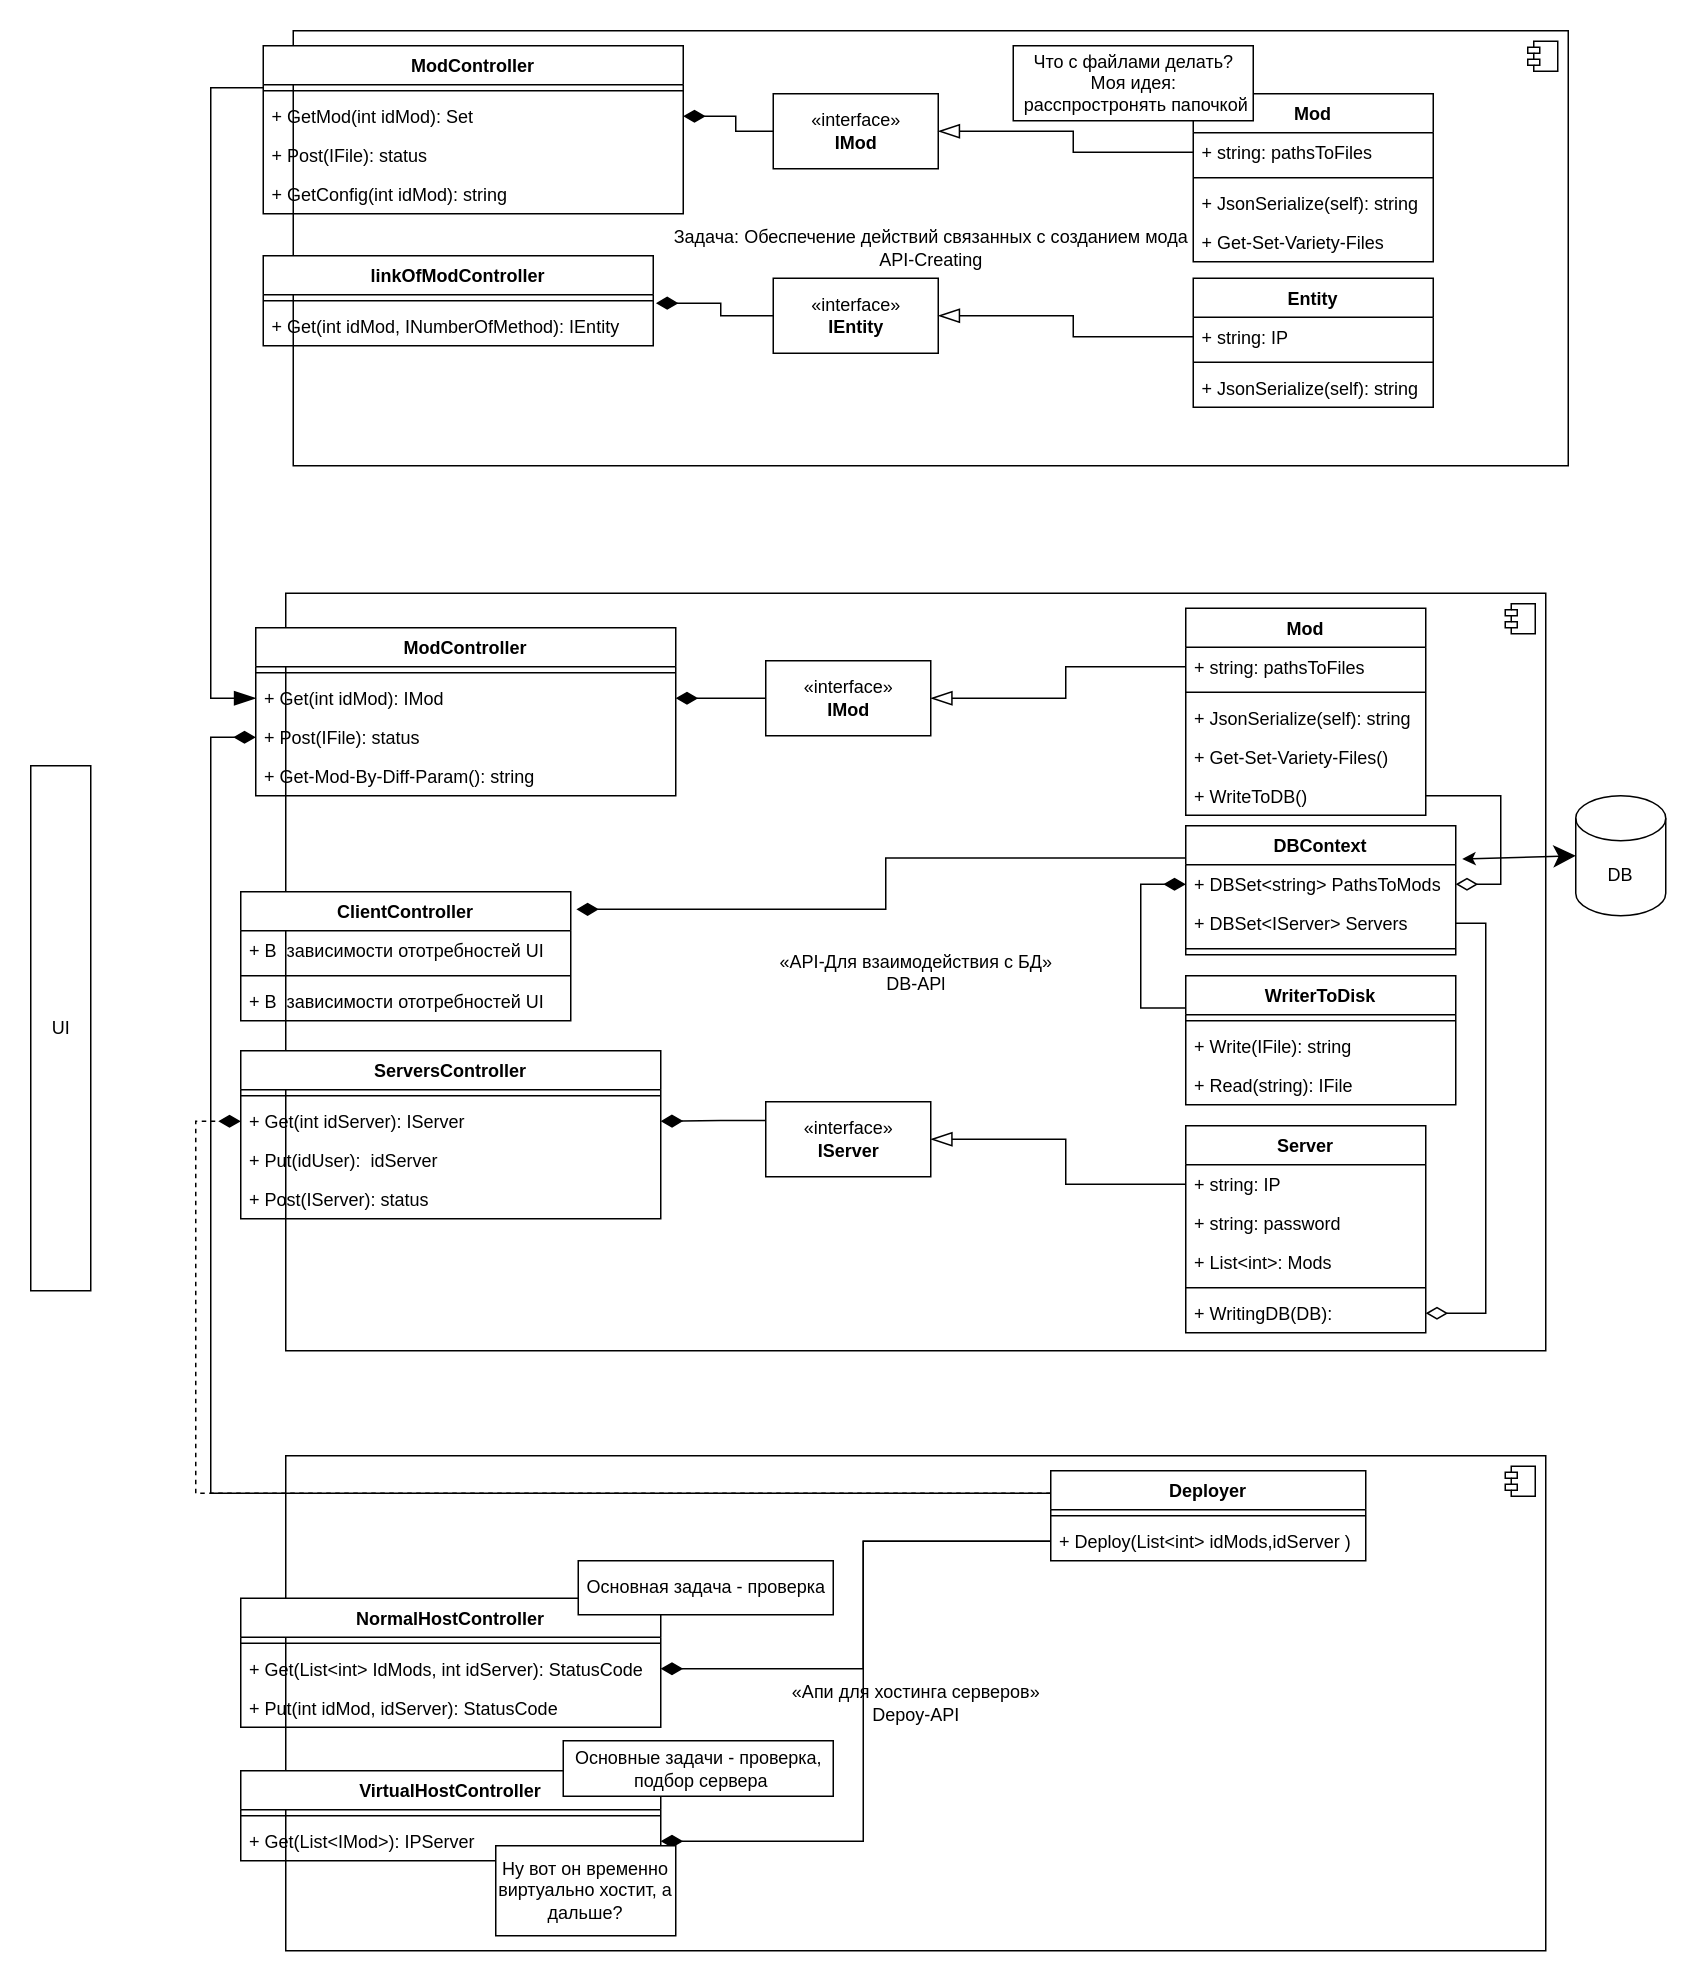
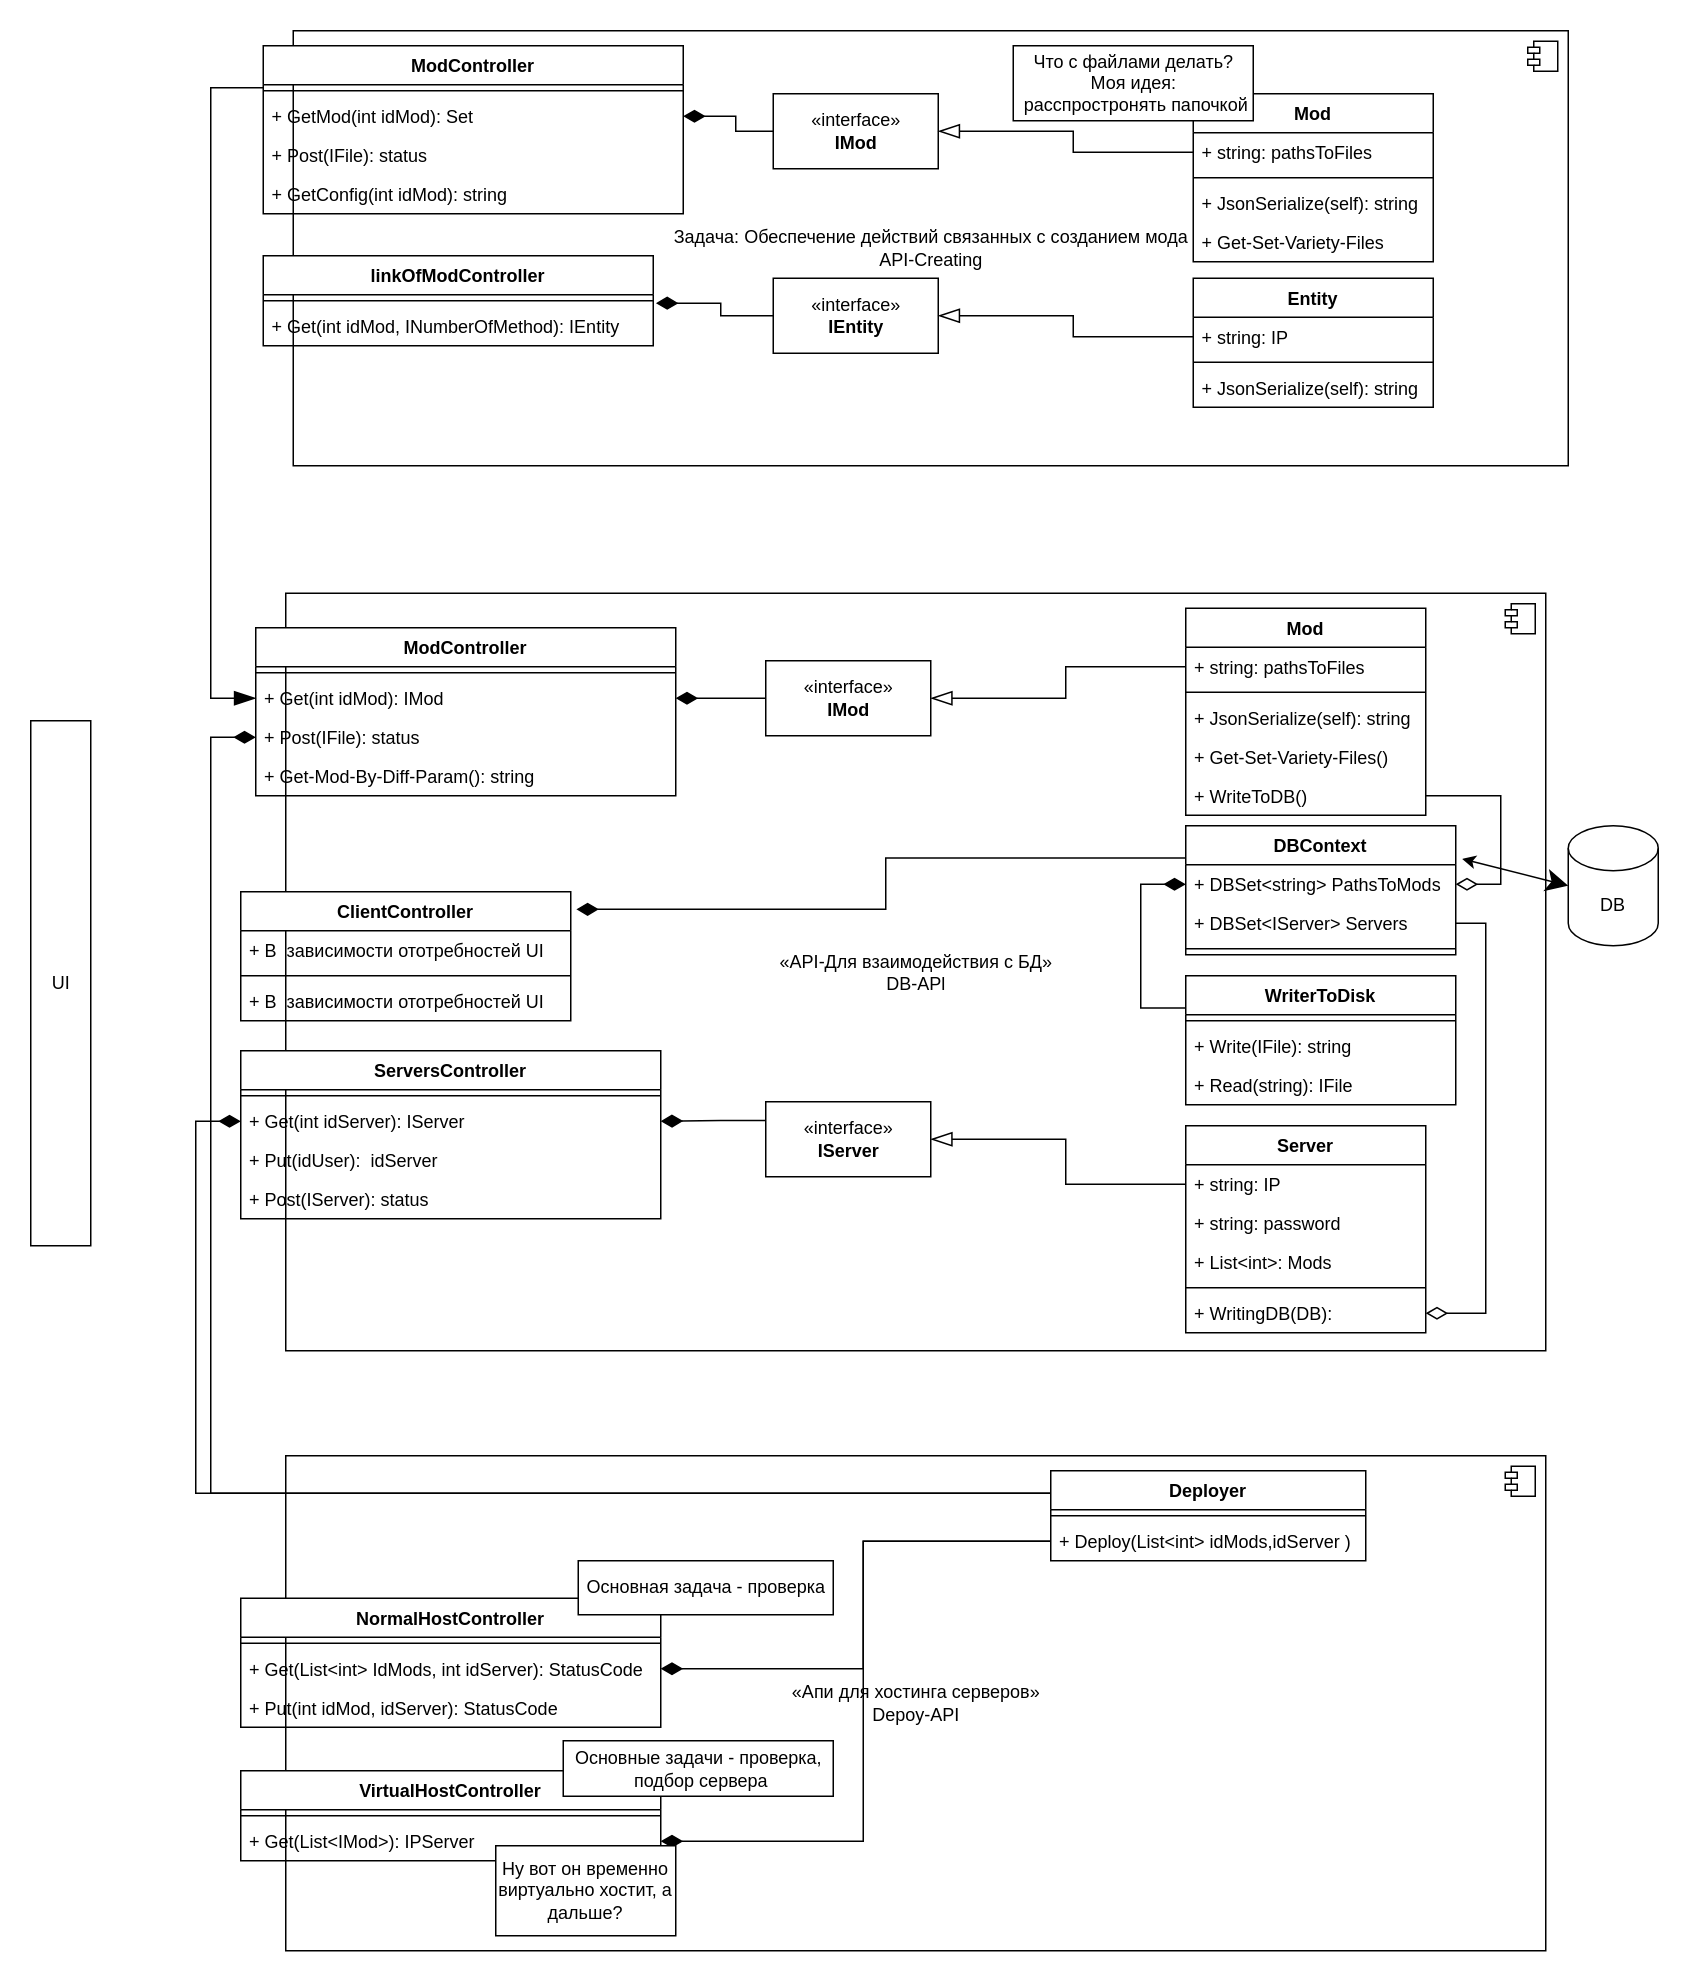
node "DB": moved (1621, 856) -> (1613, 886)
node "UI": moved (61, 1028) -> (61, 983)
edge "Deployer" -> "+ Get(int idServer): IServer": style dashed -> solid
